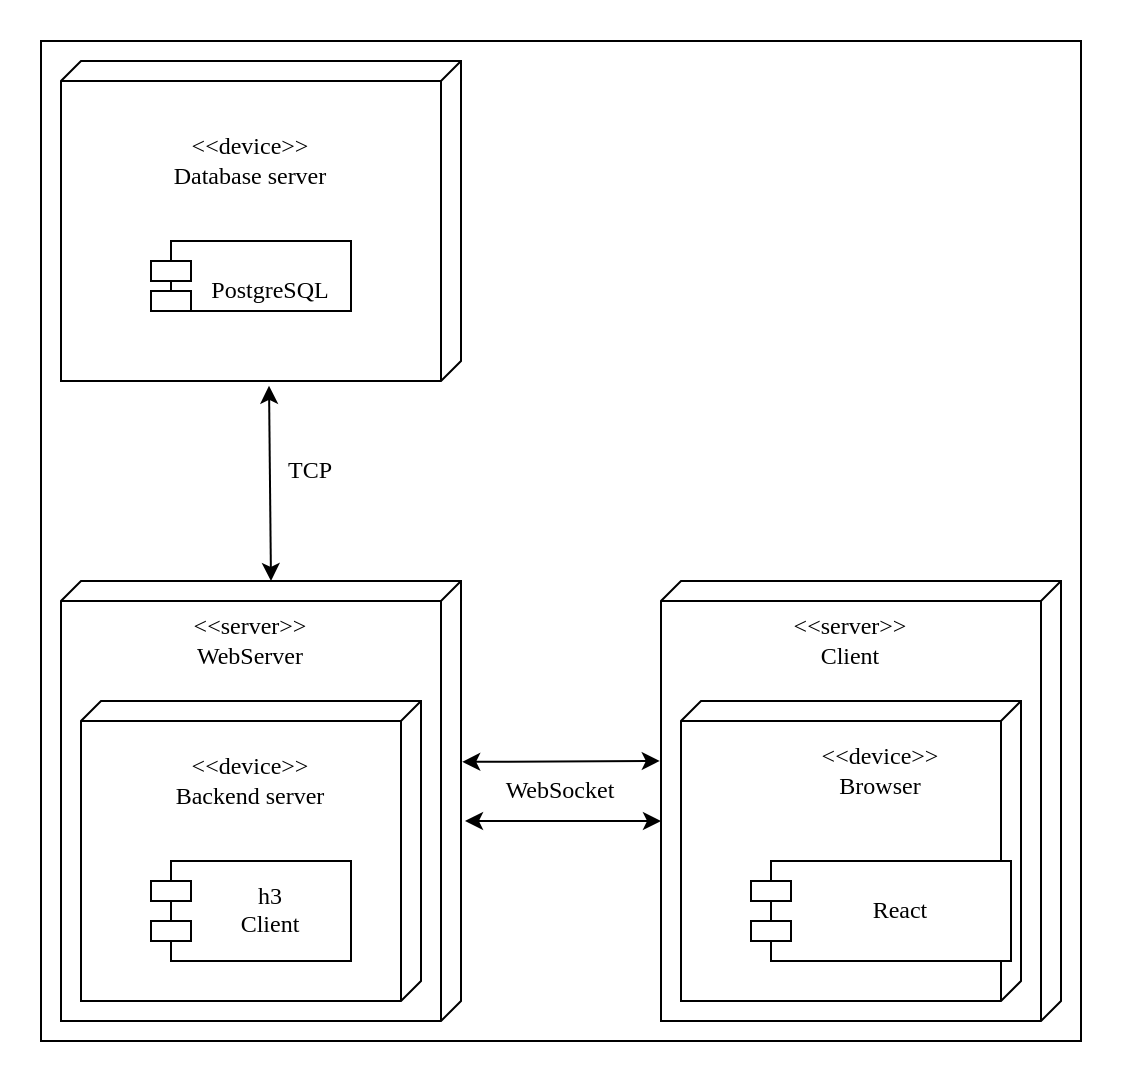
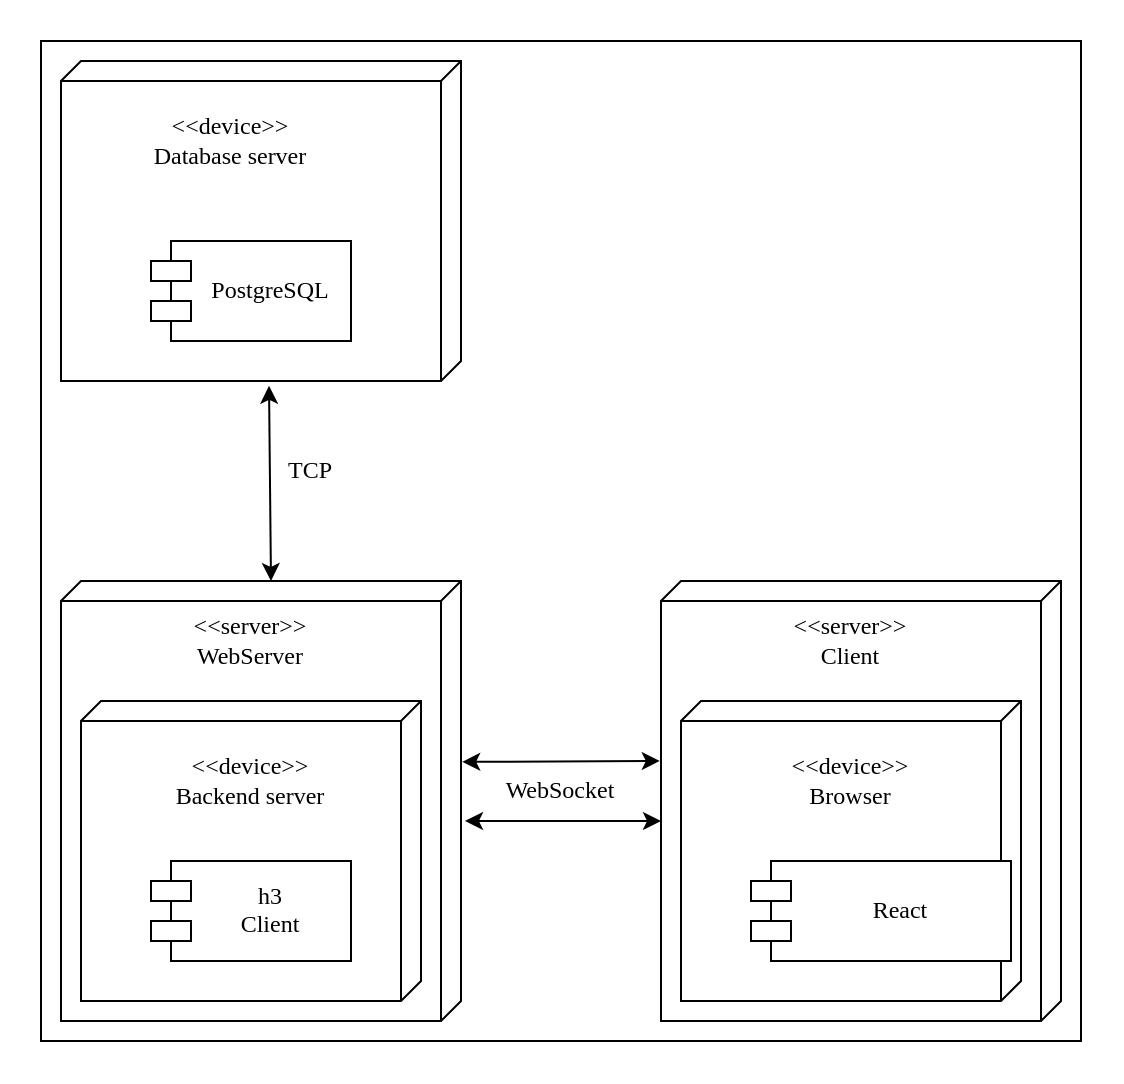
node "<<device>> Database server": moved (251, 161) -> (231, 141)
node "PostgreSQL": size 200x70 -> 200x100
node "<<device>> Browser": moved (881, 771) -> (851, 781)
